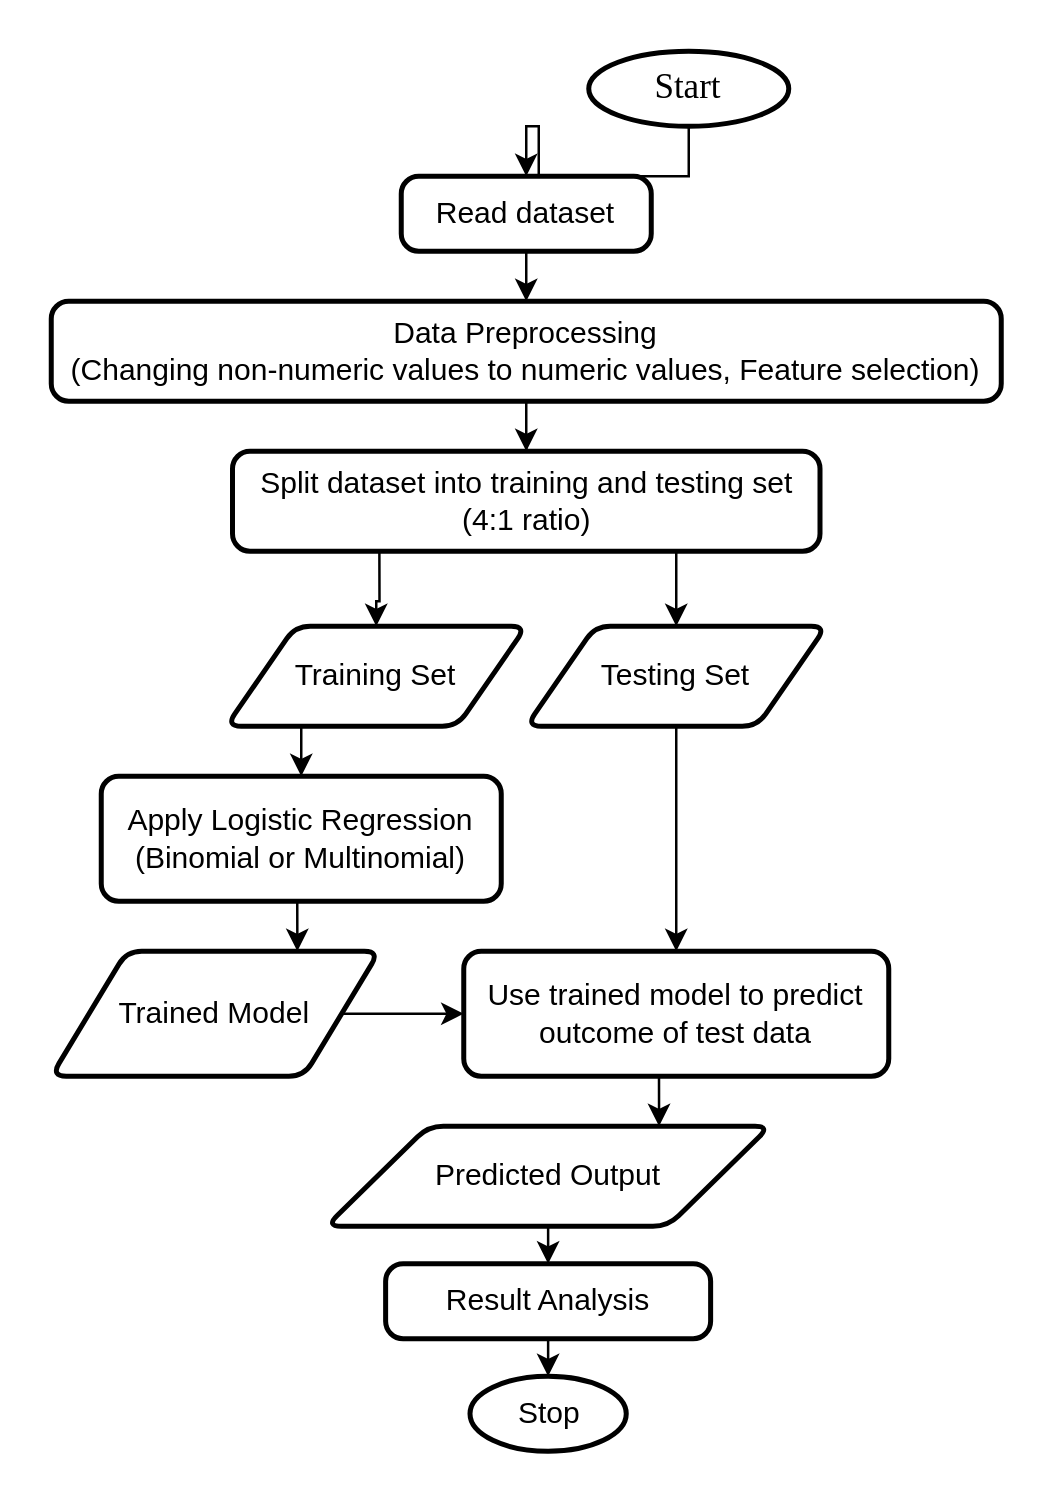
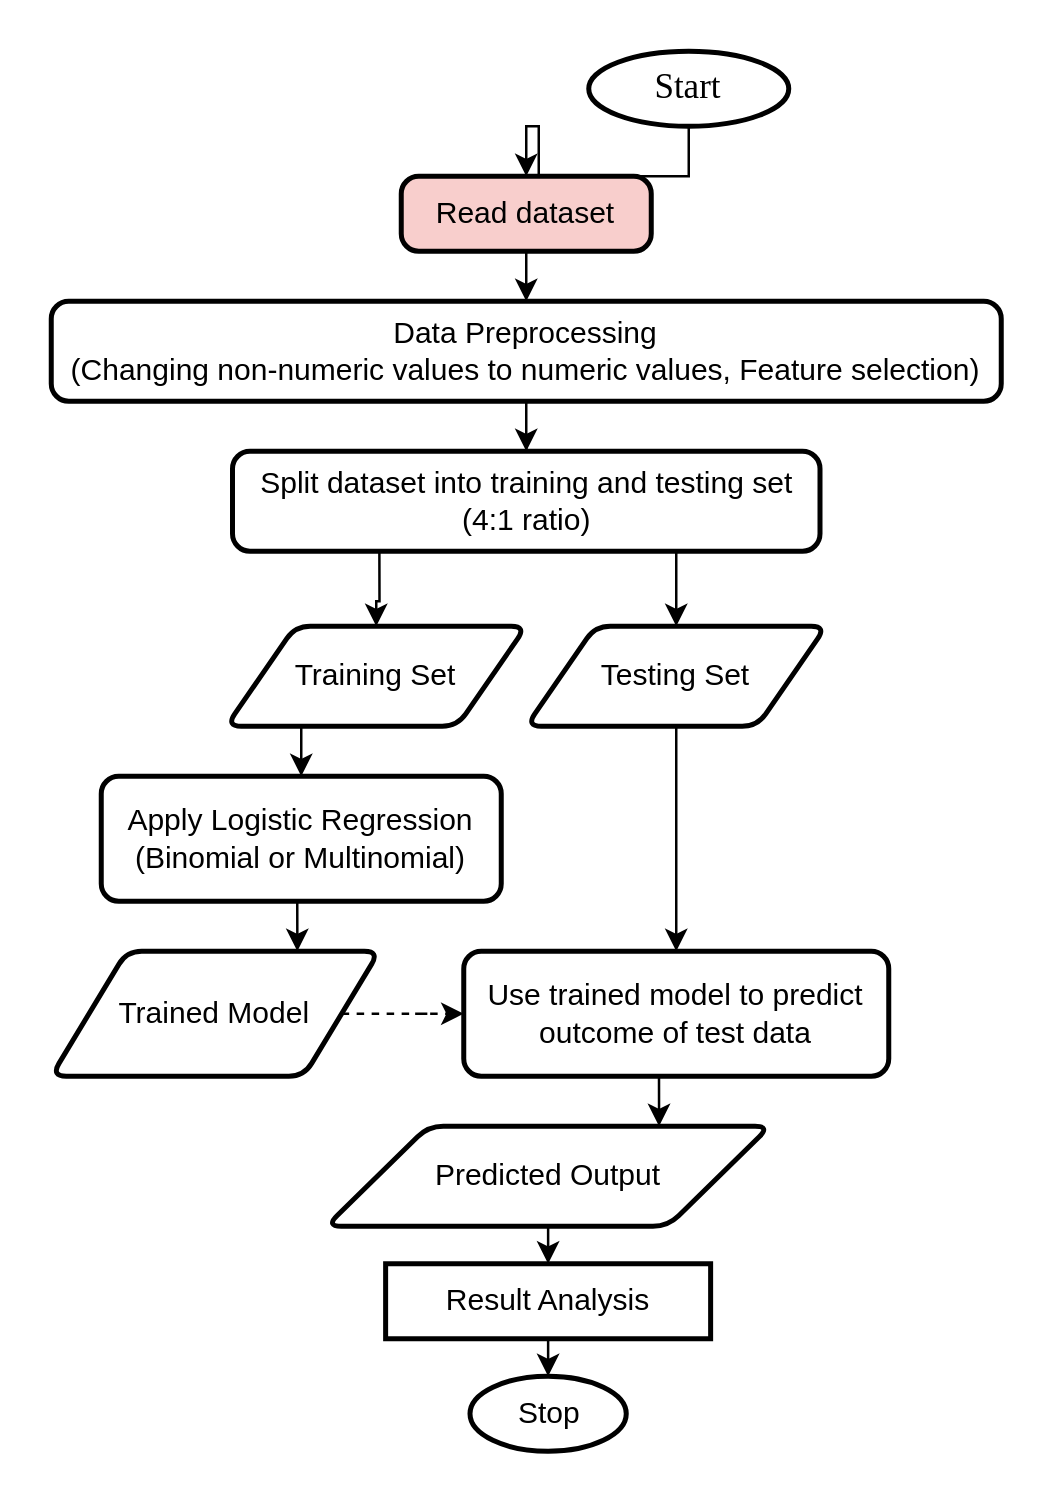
node "Read dataset": fillcolor #ffffff -> #f8cecc
edge "Trained Model" -> "Use trained model to predict outcome of test data": style solid -> dashed
node "Result Analysis": shape rounded rectangle -> rectangle
